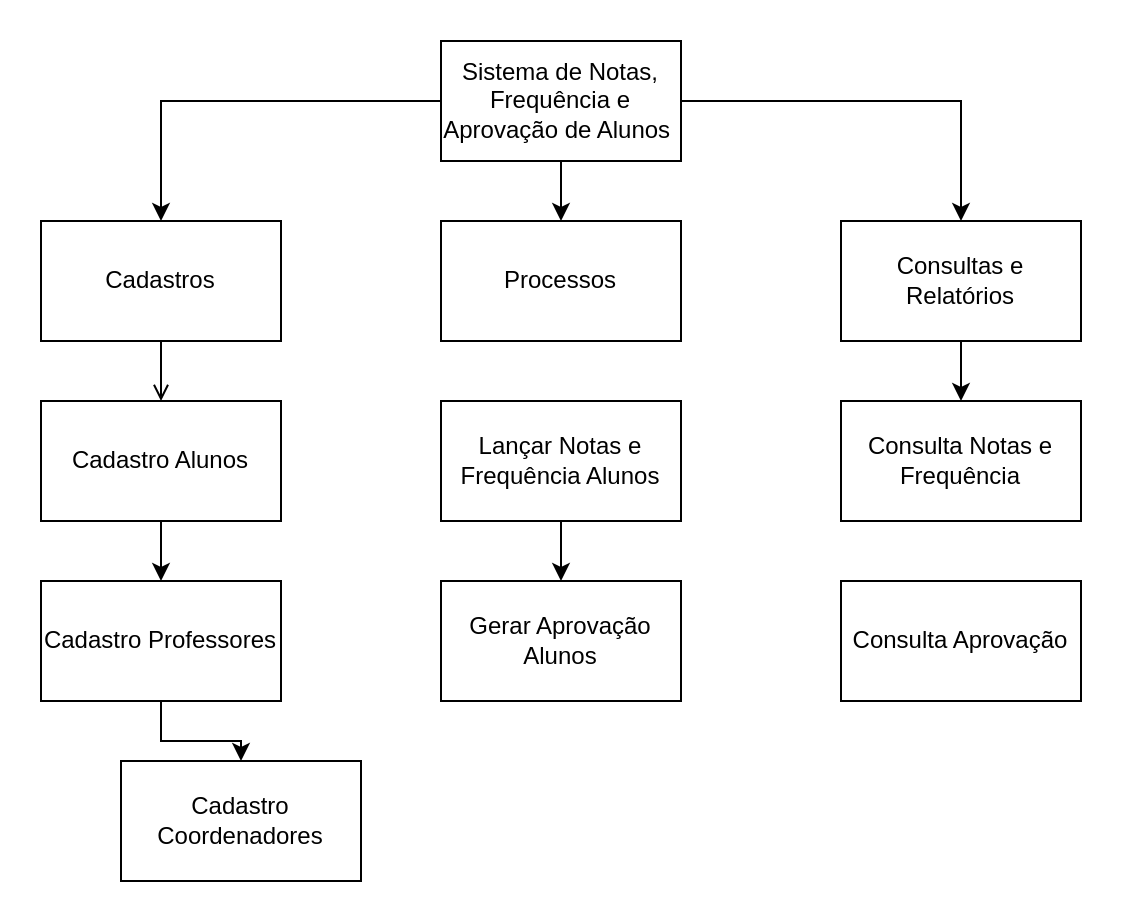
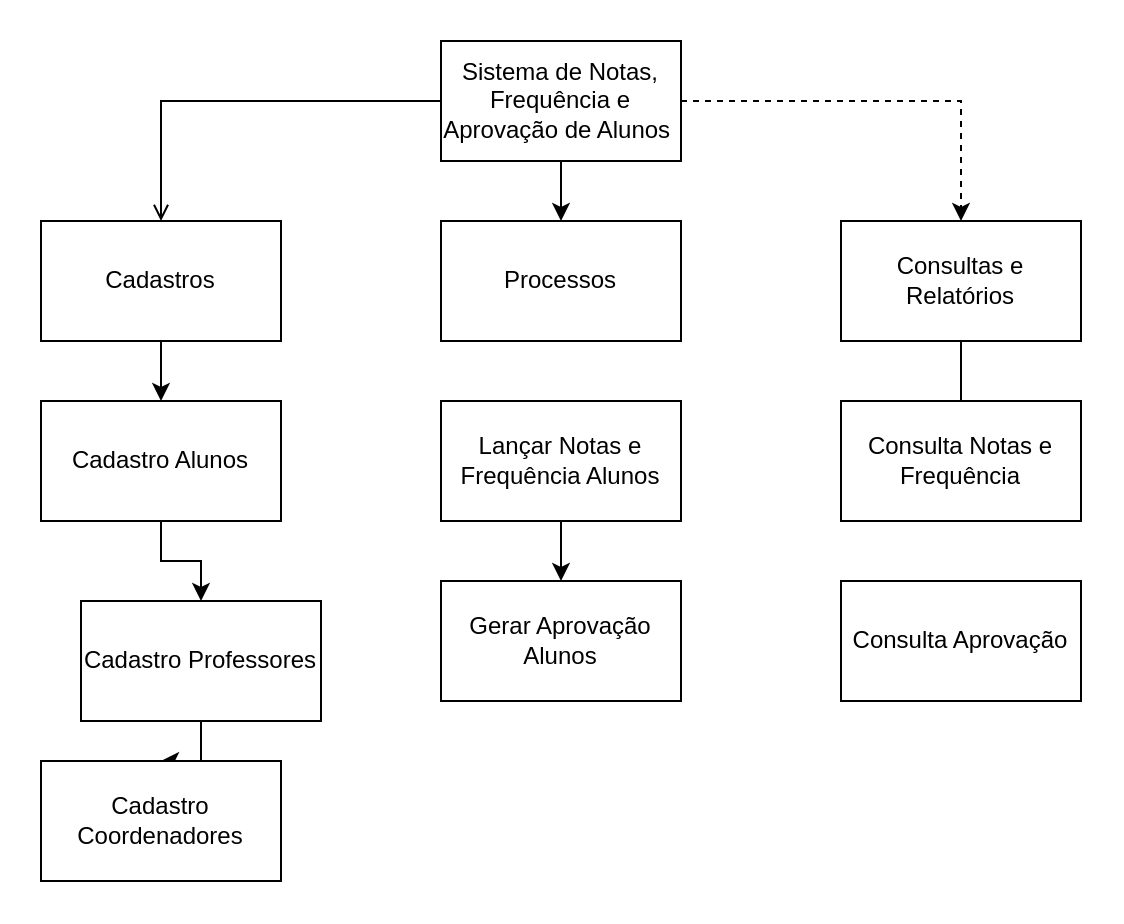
edge "Sistema de Notas, Frequência e Aprovação de Alunos" -> "Consultas e Relatórios": style solid -> dashed
edge "Sistema de Notas, Frequência e Aprovação de Alunos" -> "Cadastros": arrowhead classic -> open
edge "Consultas e Relatórios" -> "Consulta Notas e Frequência": arrowhead classic -> none
edge "Cadastros" -> "Cadastro Alunos": arrowhead open -> classic
node "Cadastro Professores": moved (161, 641) -> (201, 661)
node "Cadastro Coordenadores": moved (241, 821) -> (161, 821)
